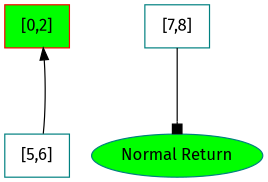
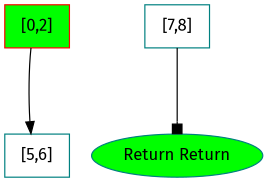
edge "[5,6]" -> "[0,2]": reversed
node "Normal Return": label "Normal Return" -> "Return Return"
